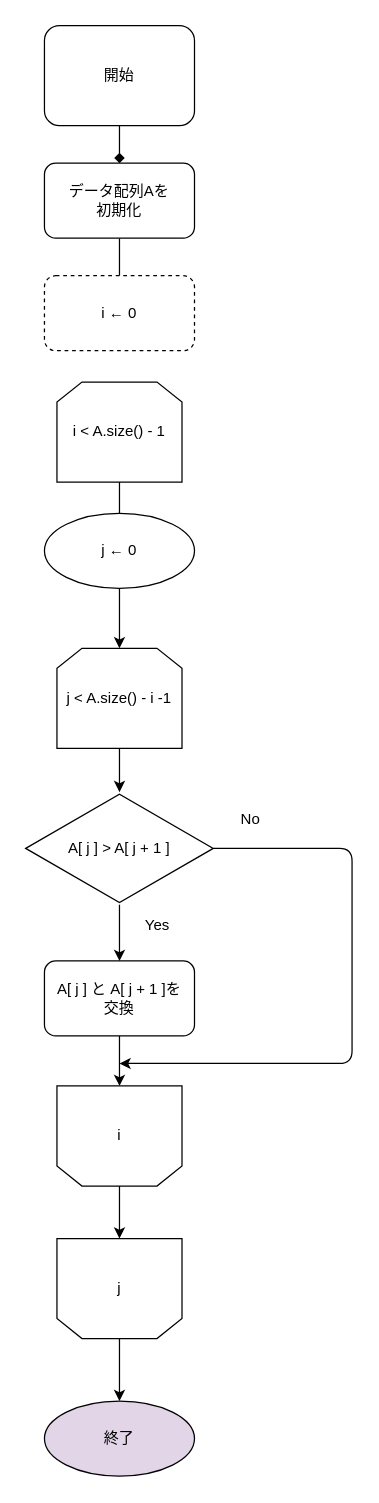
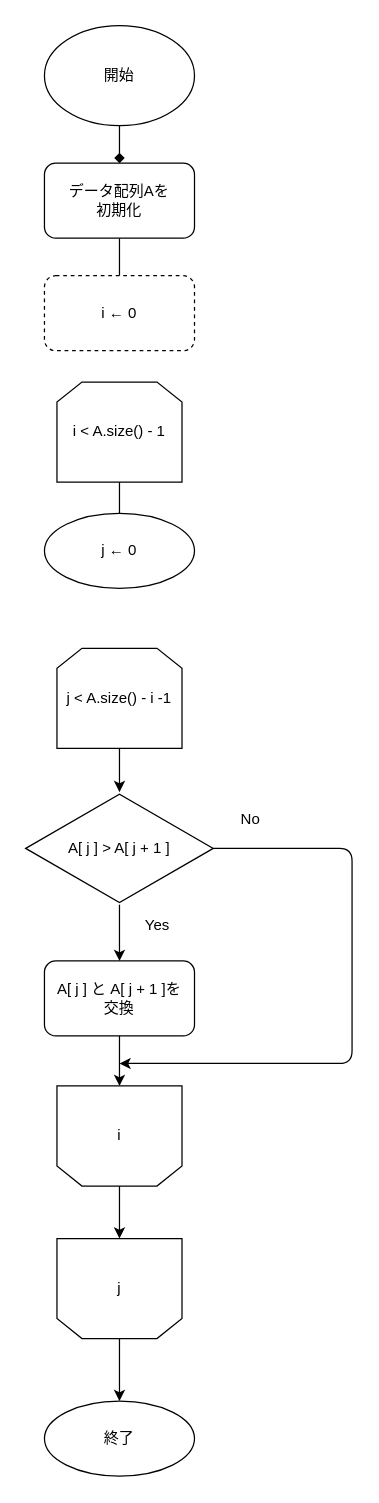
node "開始": shape rounded rectangle -> ellipse
edge "j ← 0" -> "j < A.size() - i -1": removed
node "終了": fillcolor #e1d5e7 -> #ffffff
